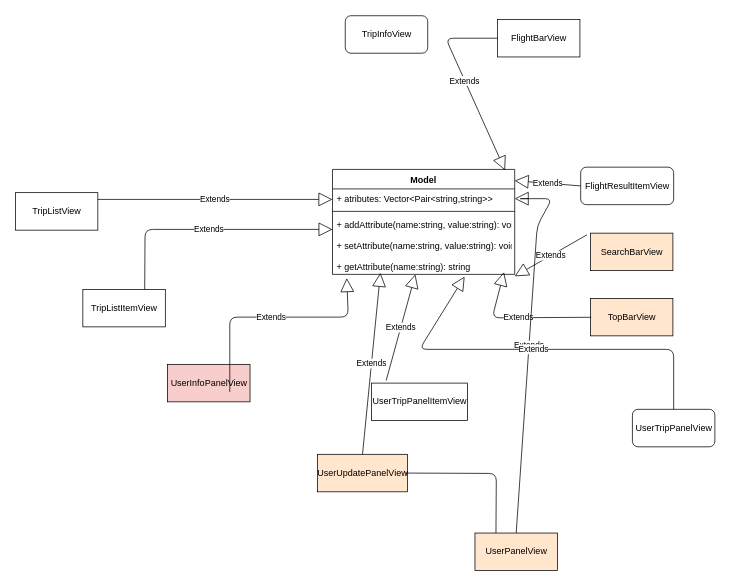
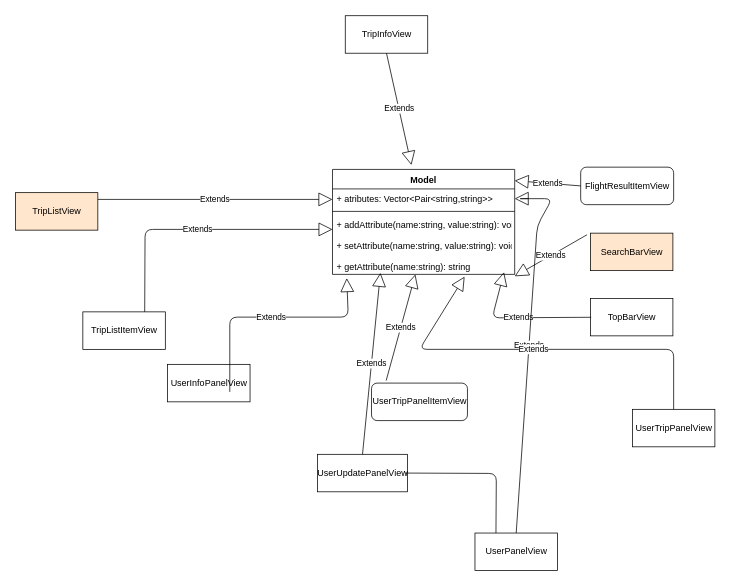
node "TripInfoView": shape rounded rectangle -> rectangle
node "FlightBarView": removed
edge "FlightBarView" -> "Model": removed, label "Extends"
edge "TripInfoView" -> "Model": added, label "Extends"
node "TripListView": fillcolor #ffffff -> #ffe6cc
node "TripListItemView": moved (124, 308) -> (124, 330)
node "TopBarView": fillcolor #ffe6cc -> #ffffff
node "UserInfoPanelView": fillcolor #f8cecc -> #ffffff
node "UserTripPanelItemView": shape rectangle -> rounded rectangle
node "UserTripPanelView": shape rounded rectangle -> rectangle
node "UserUpdatePanelView": fillcolor #ffe6cc -> #ffffff
node "UserPanelView": fillcolor #ffe6cc -> #ffffff
